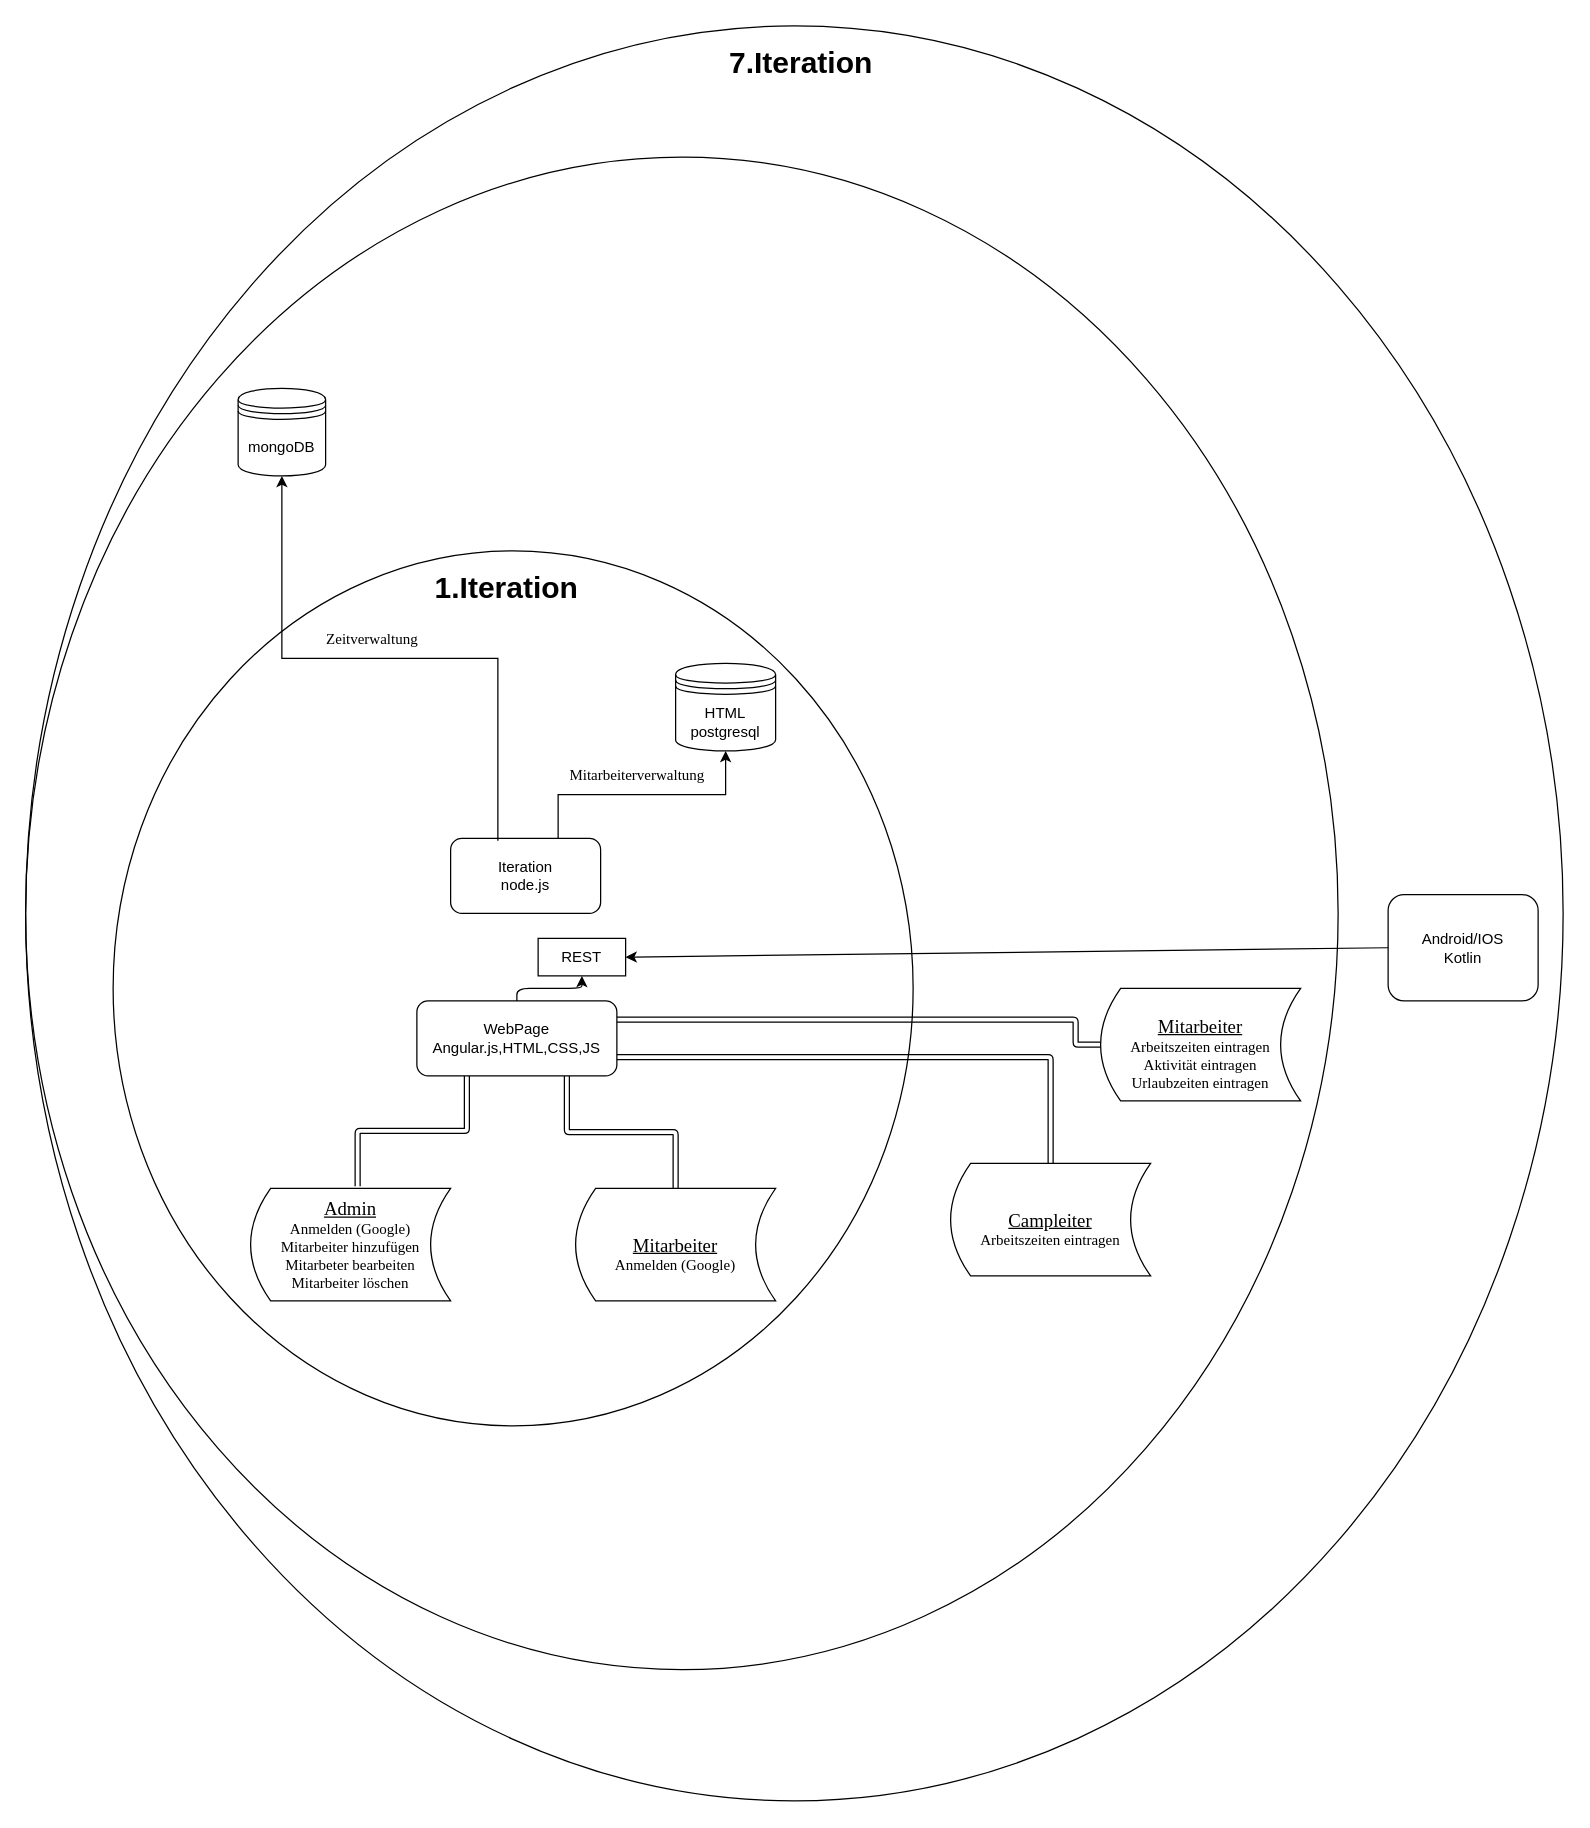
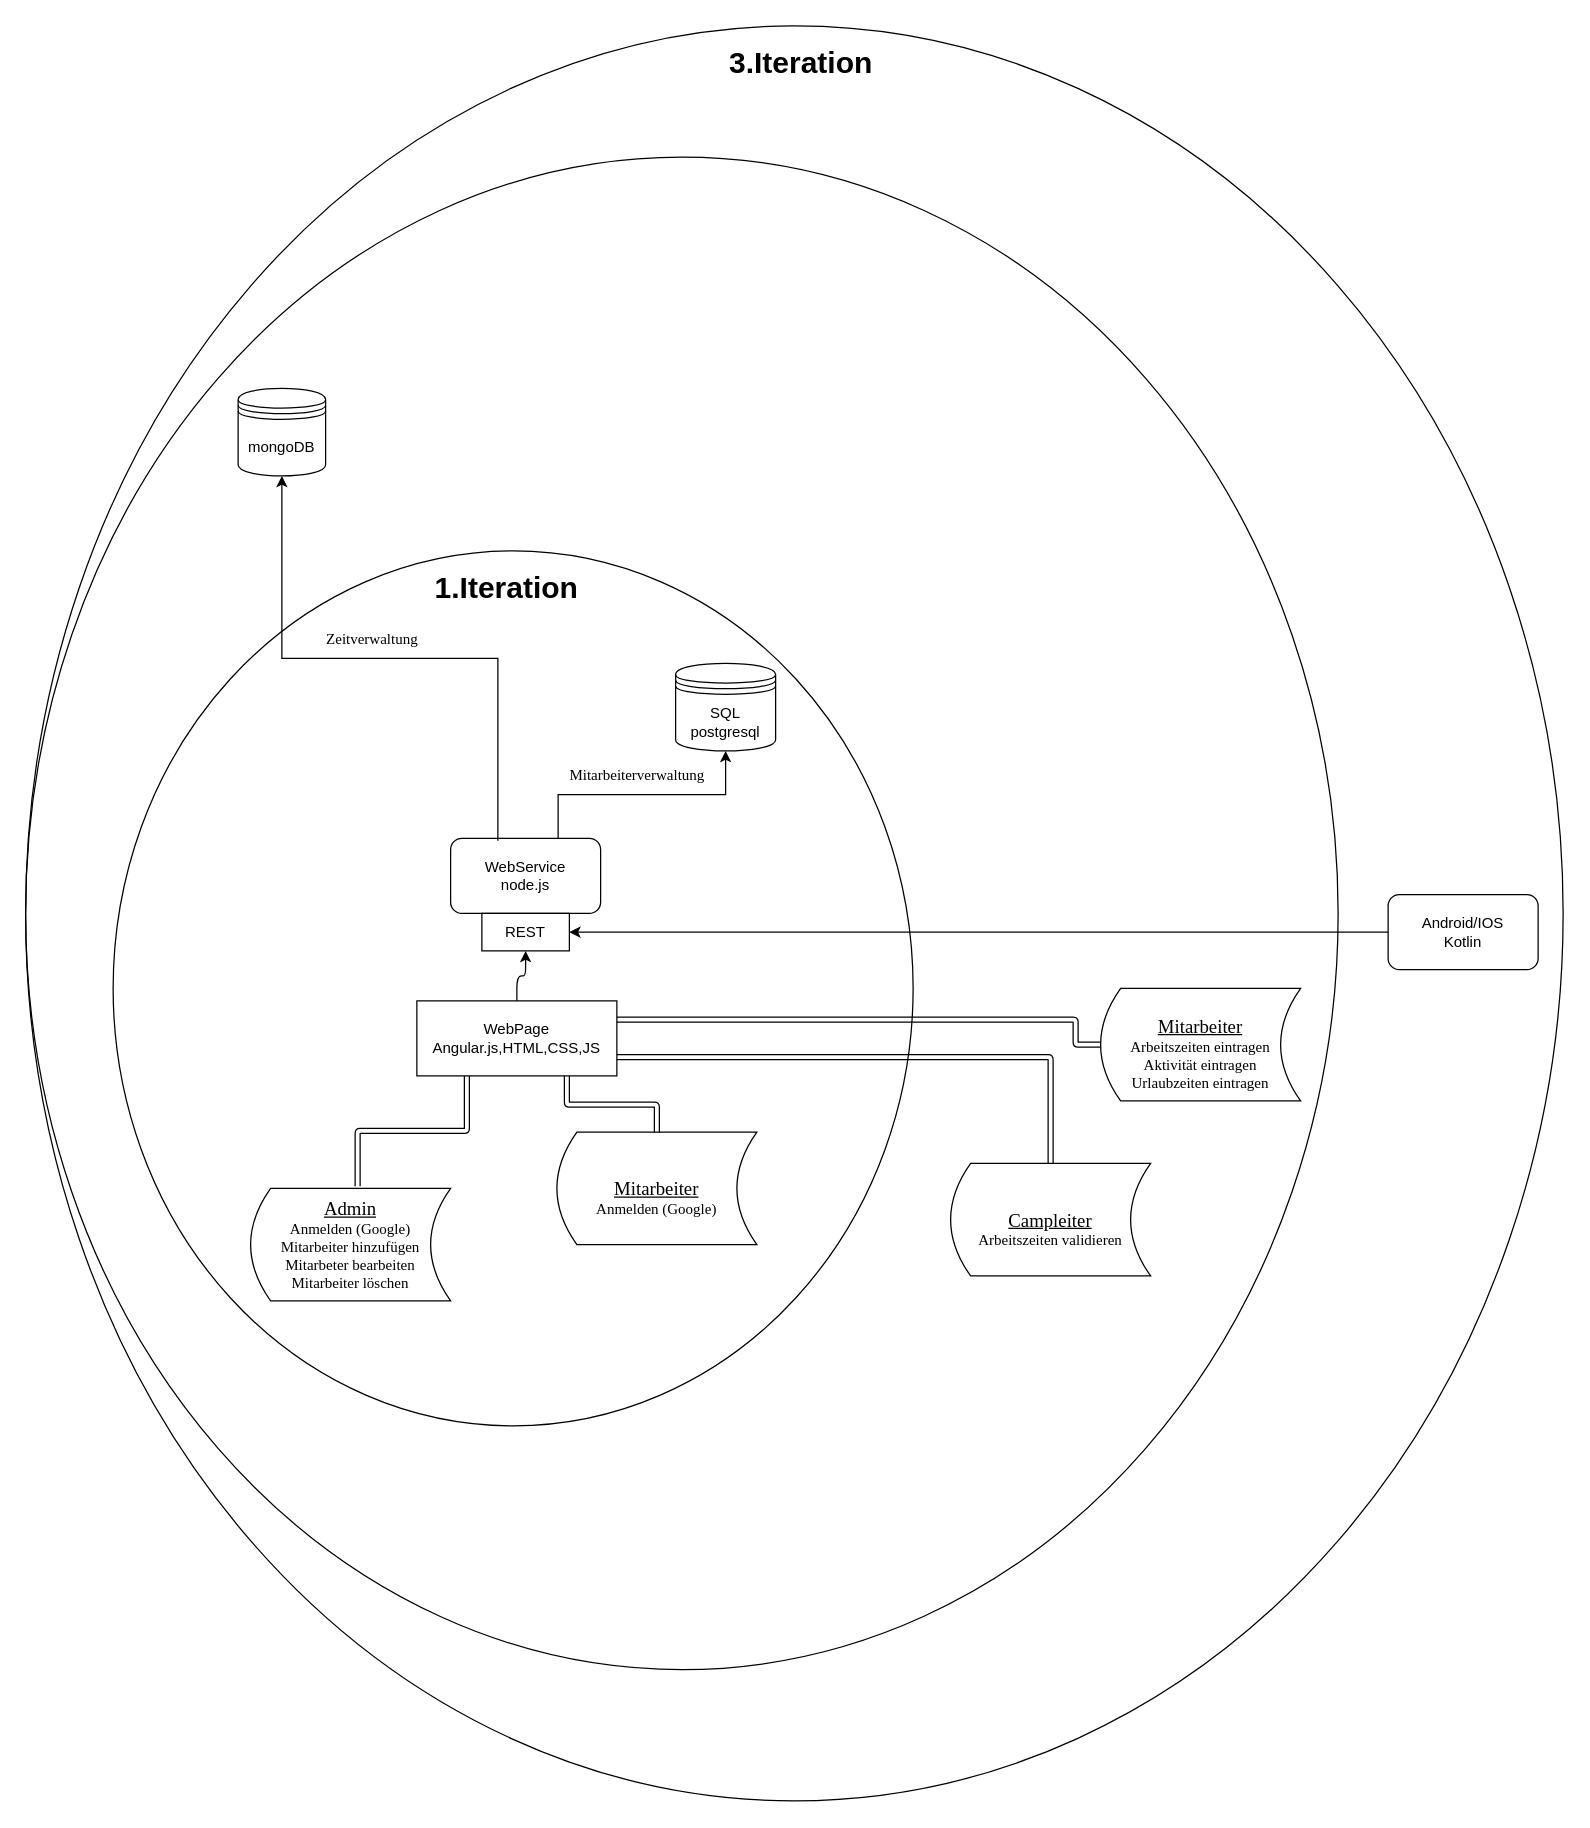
node "7.Iteration": label "7.Iteration" -> "3.Iteration"
node "HTML postgresql": label "HTML postgresql" -> "SQL postgresql"
node "Iteration node.js": label "Iteration node.js" -> "WebService node.js"
node "Android/IOS Kotlin": size 150x106 -> 150x75
node "REST": moved (582, 957) -> (526, 932)
node "WebPage Angular.js,HTML,CSS,JS": shape rounded rectangle -> rectangle
node "Campleiter Arbeitszeiten eintragen": label "Campleiter Arbeitszeiten eintragen" -> "Campleiter Arbeitszeiten validieren"
node "Mitarbeiter Anmelden (Google)": moved (676, 1244) -> (657, 1188)
